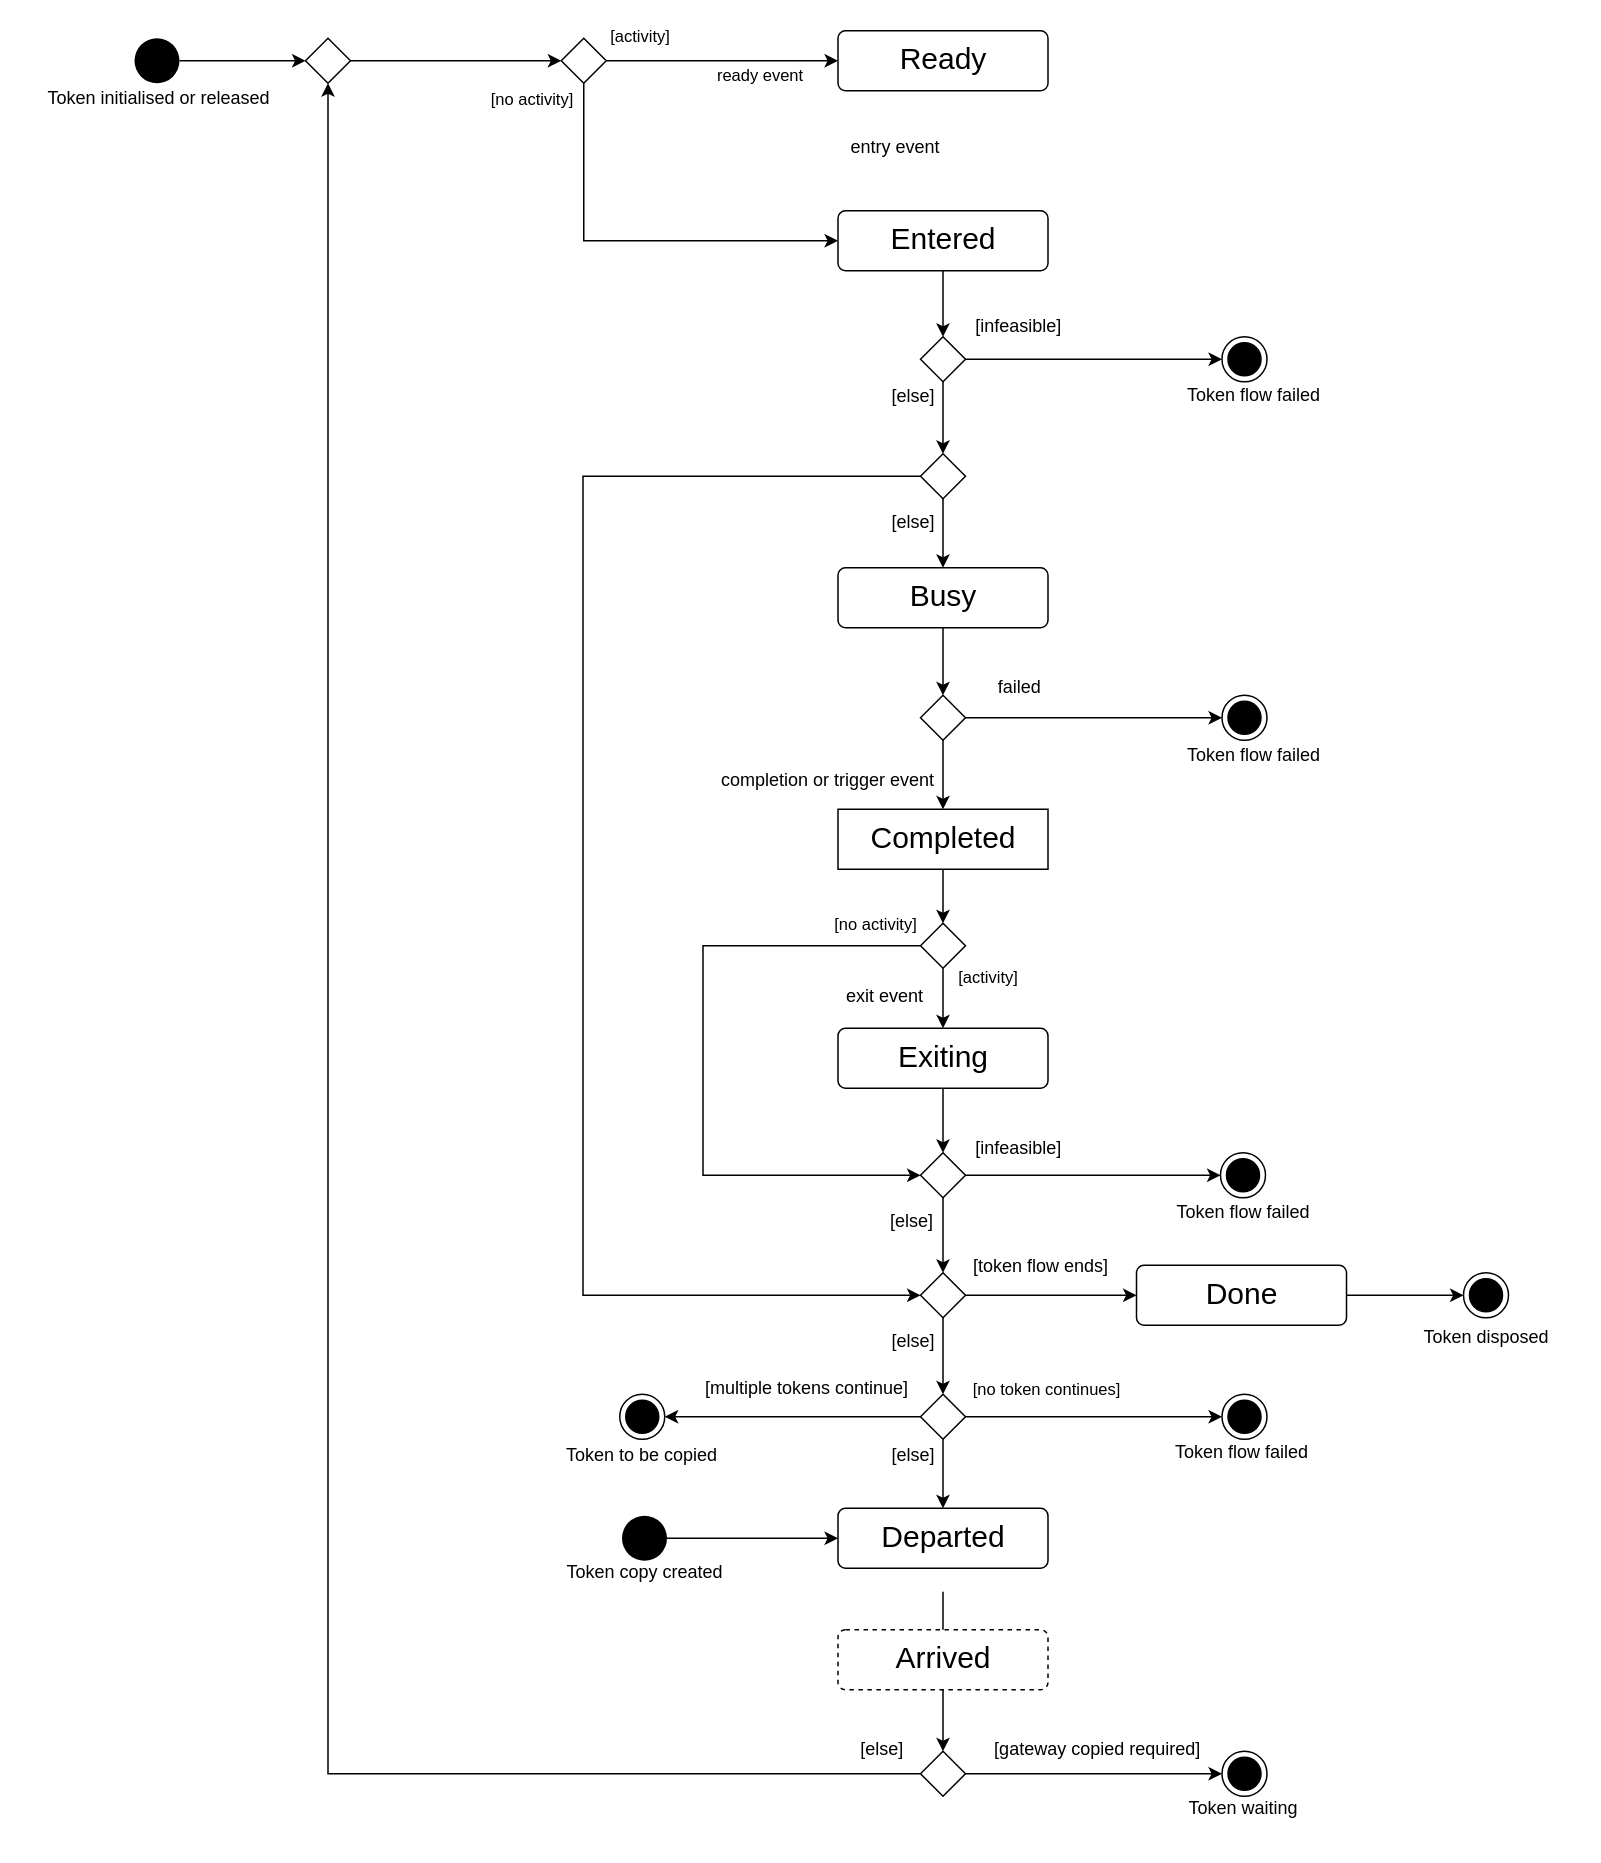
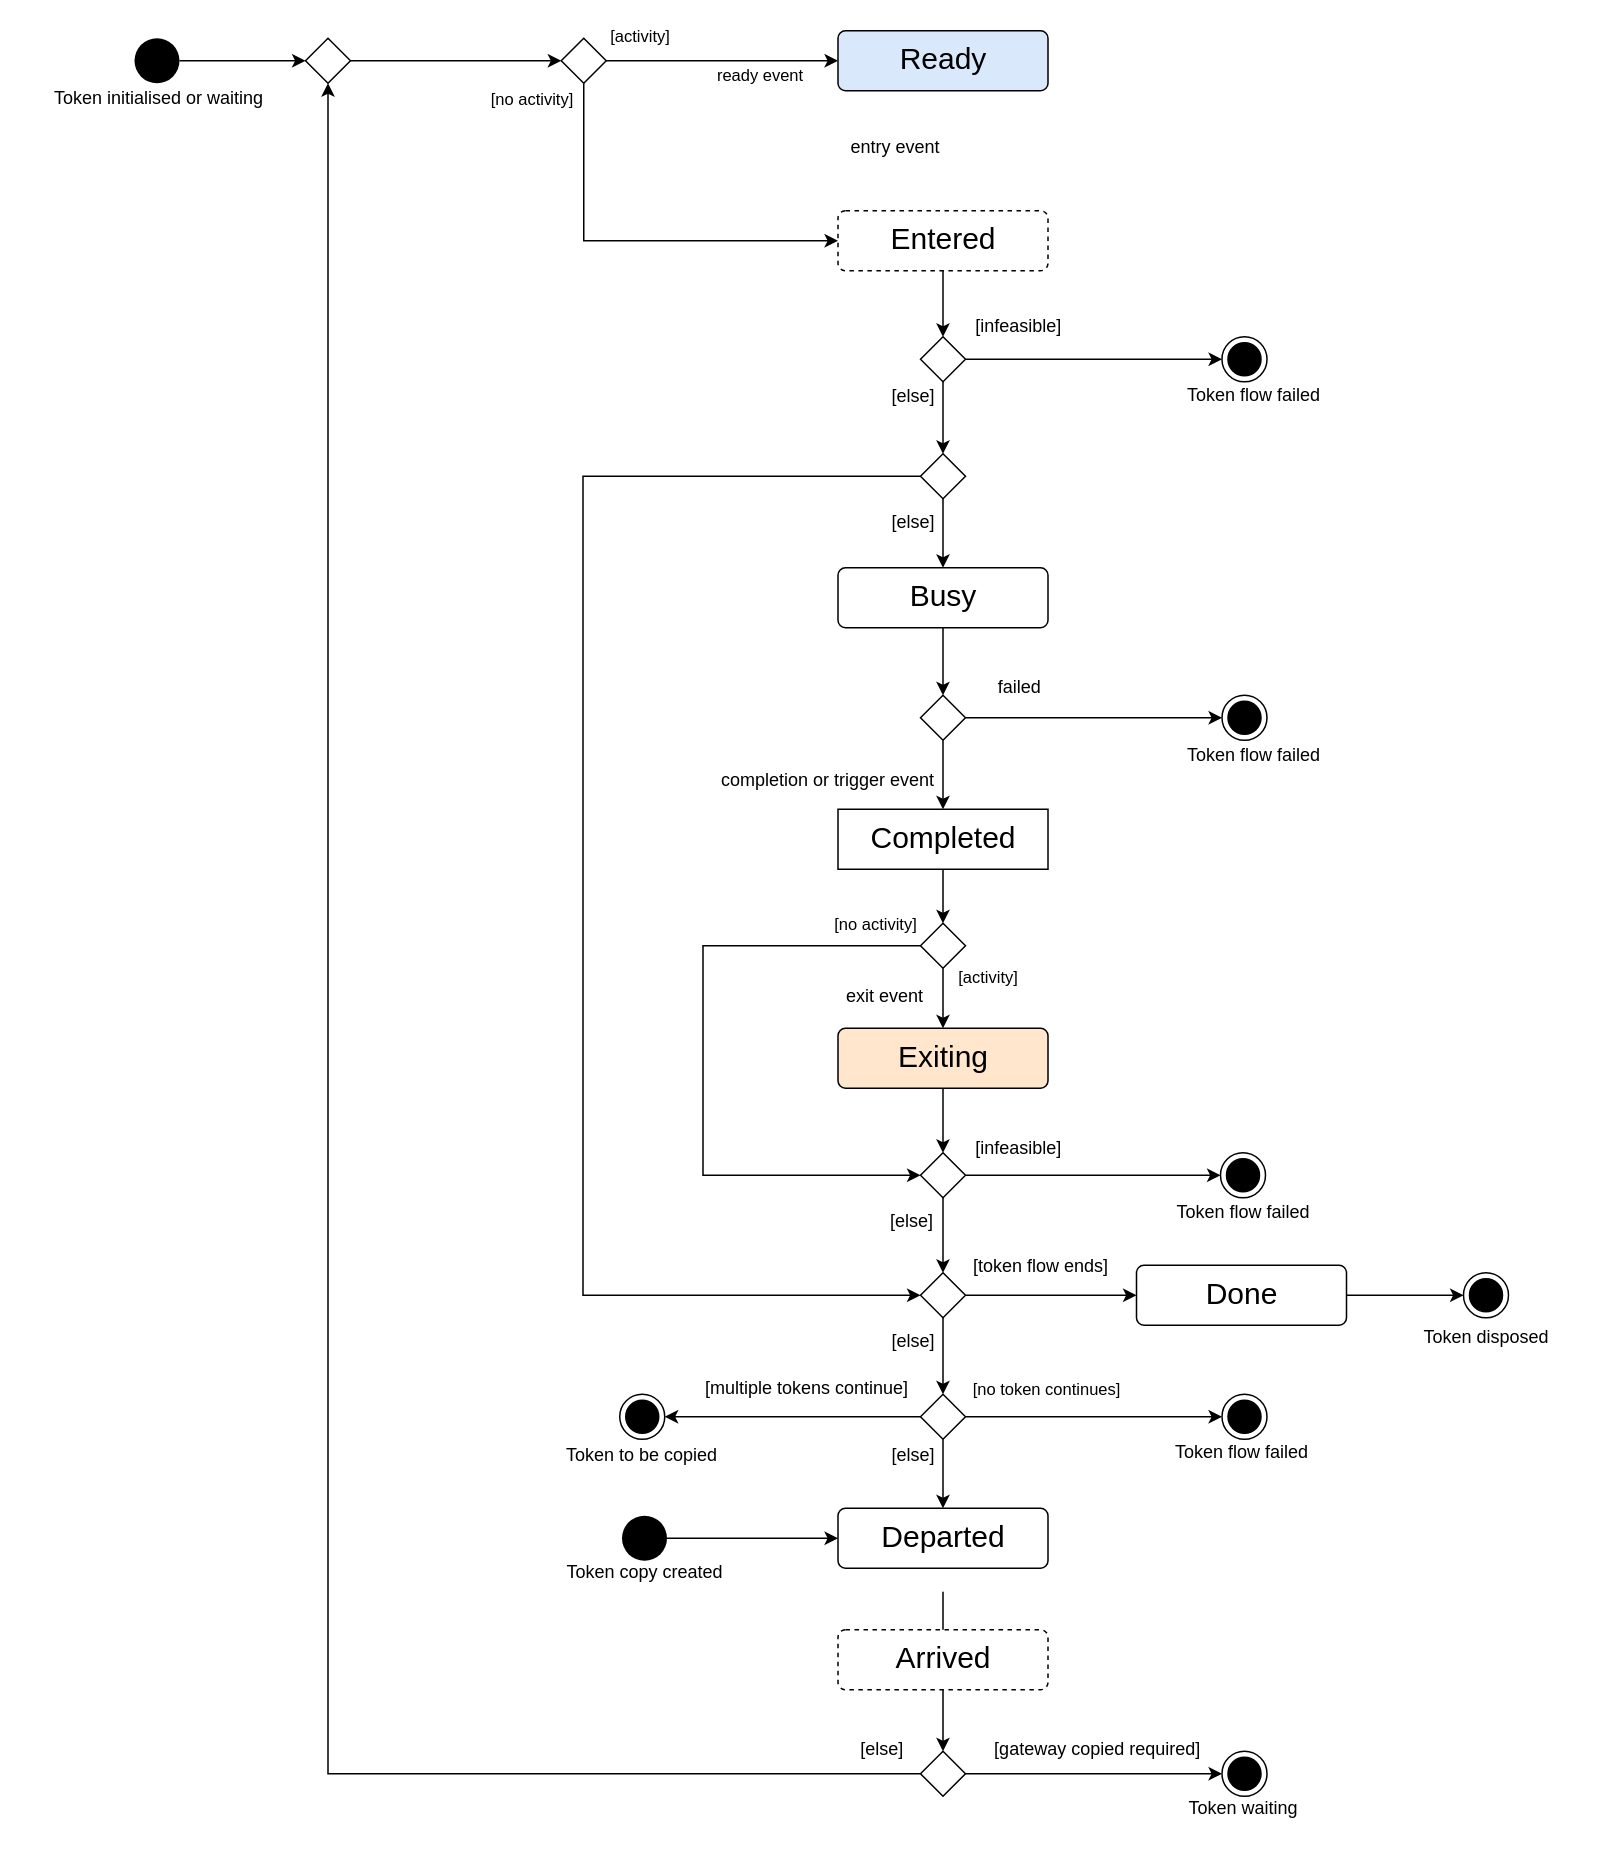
node "Ready": fillcolor #ffffff -> #dae8fc
node "Token initialised or released": label "Token initialised or released" -> "Token initialised or waiting"
node "Entered": style solid -> dashed
node "Exiting": fillcolor #ffffff -> #ffe6cc
